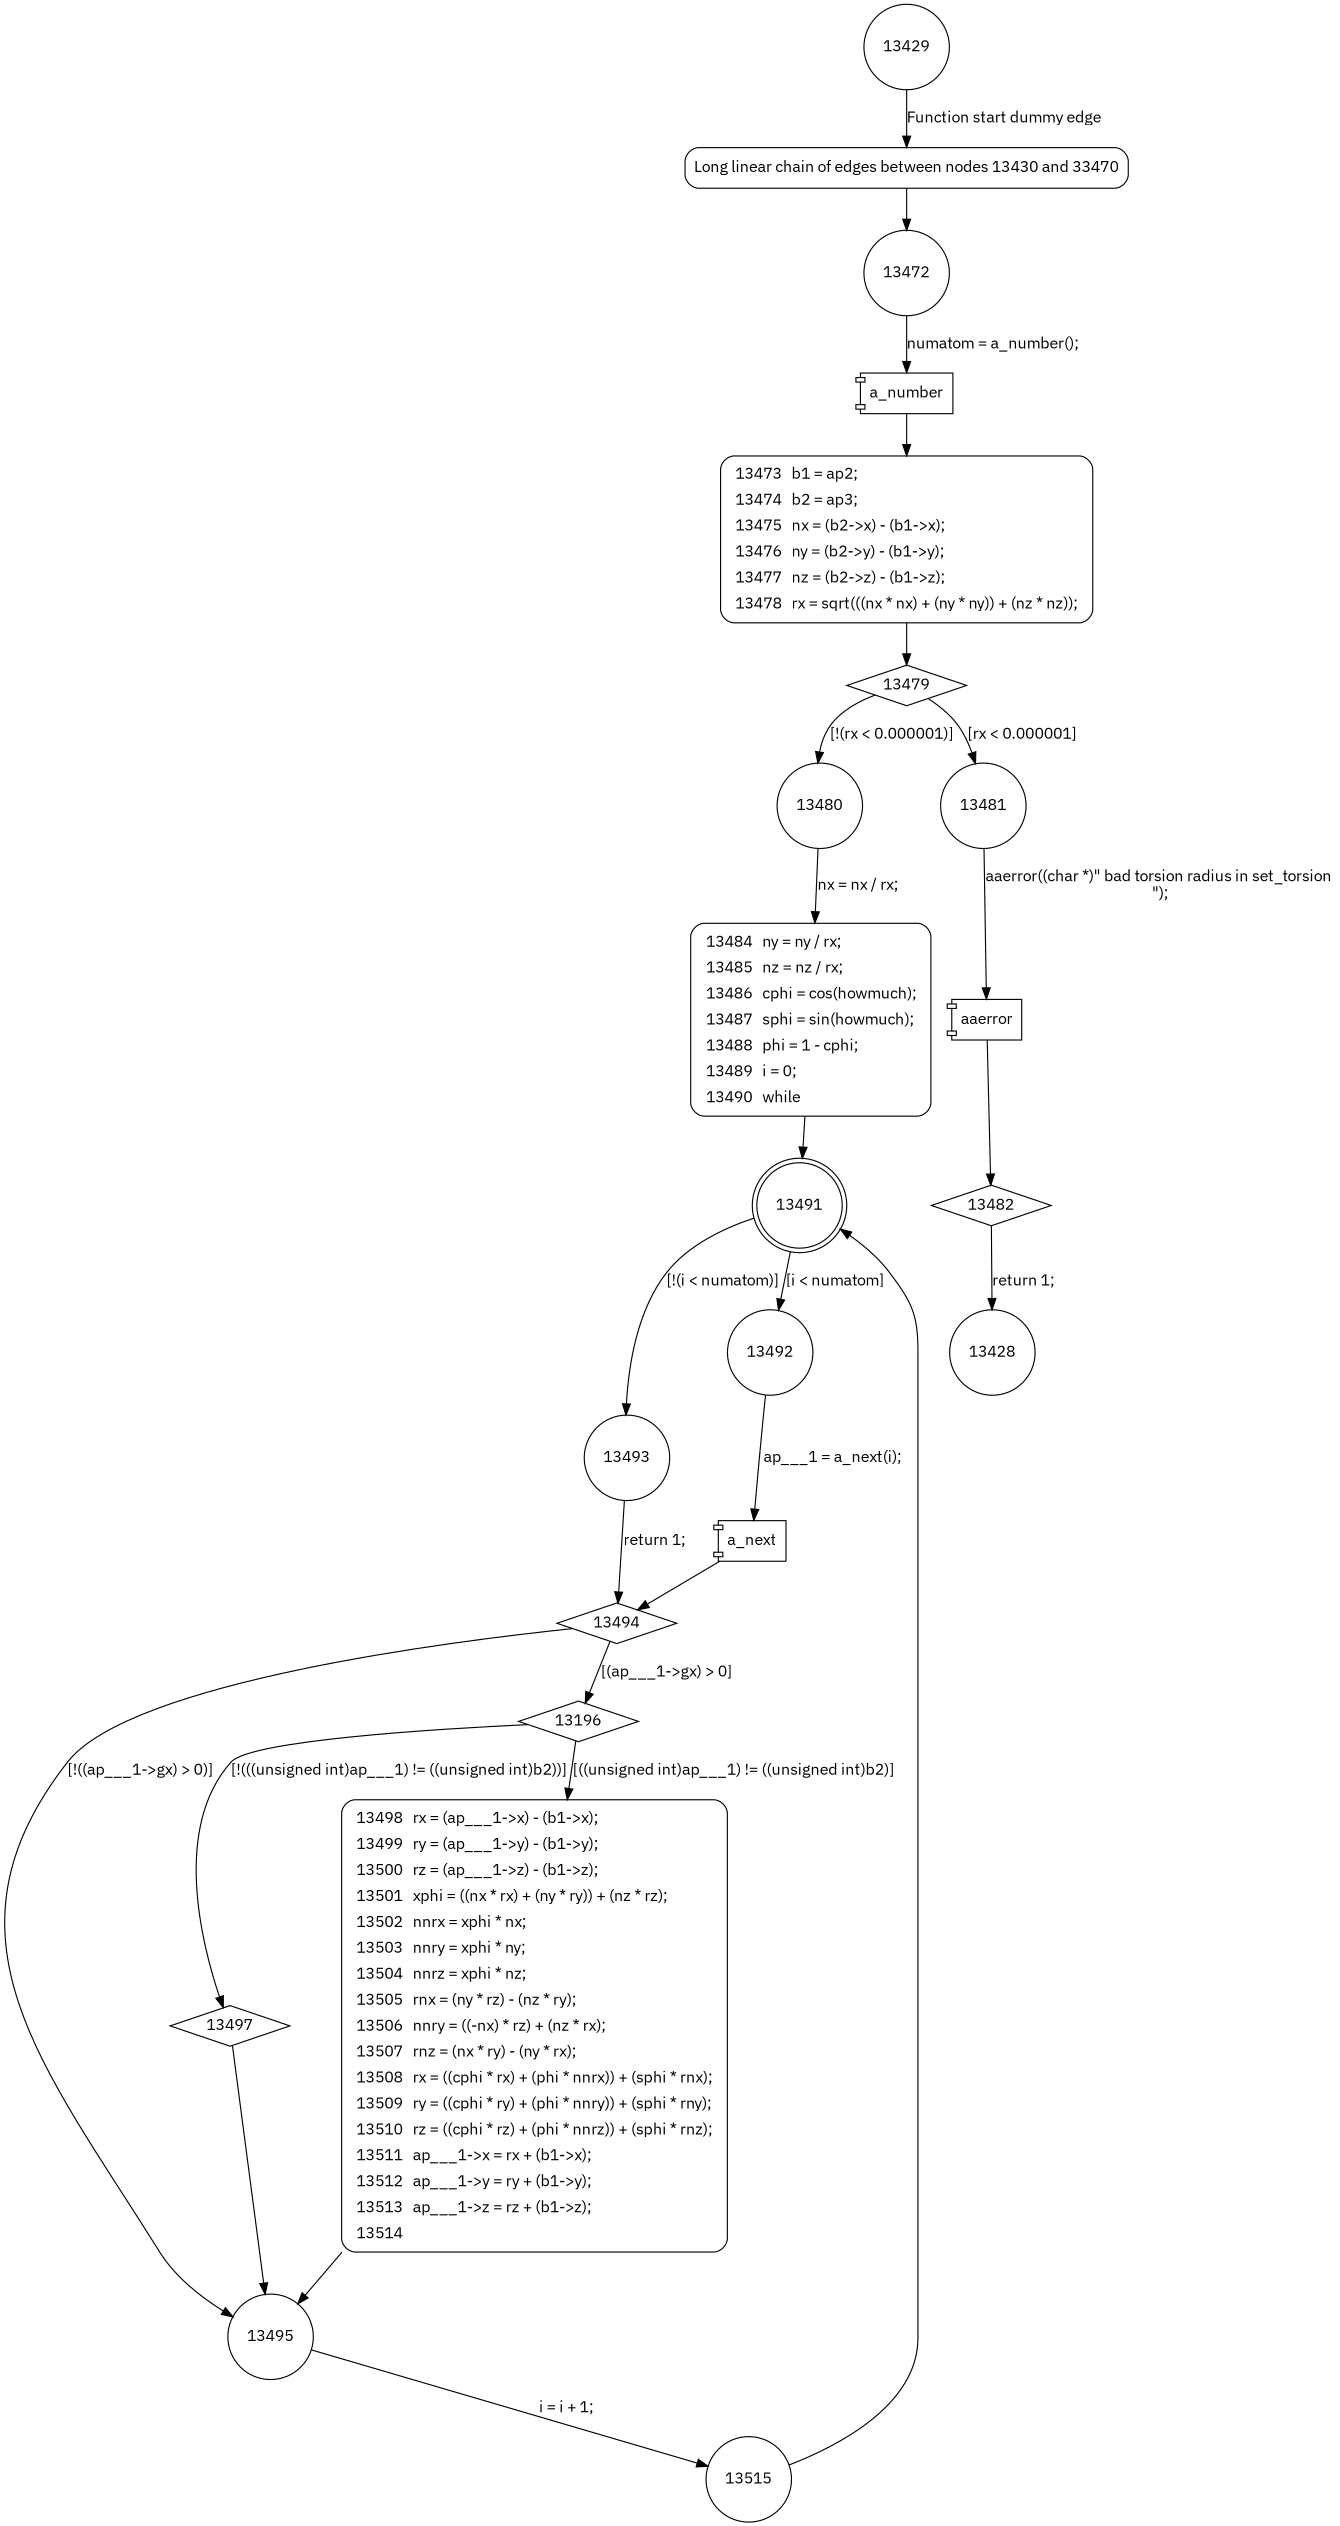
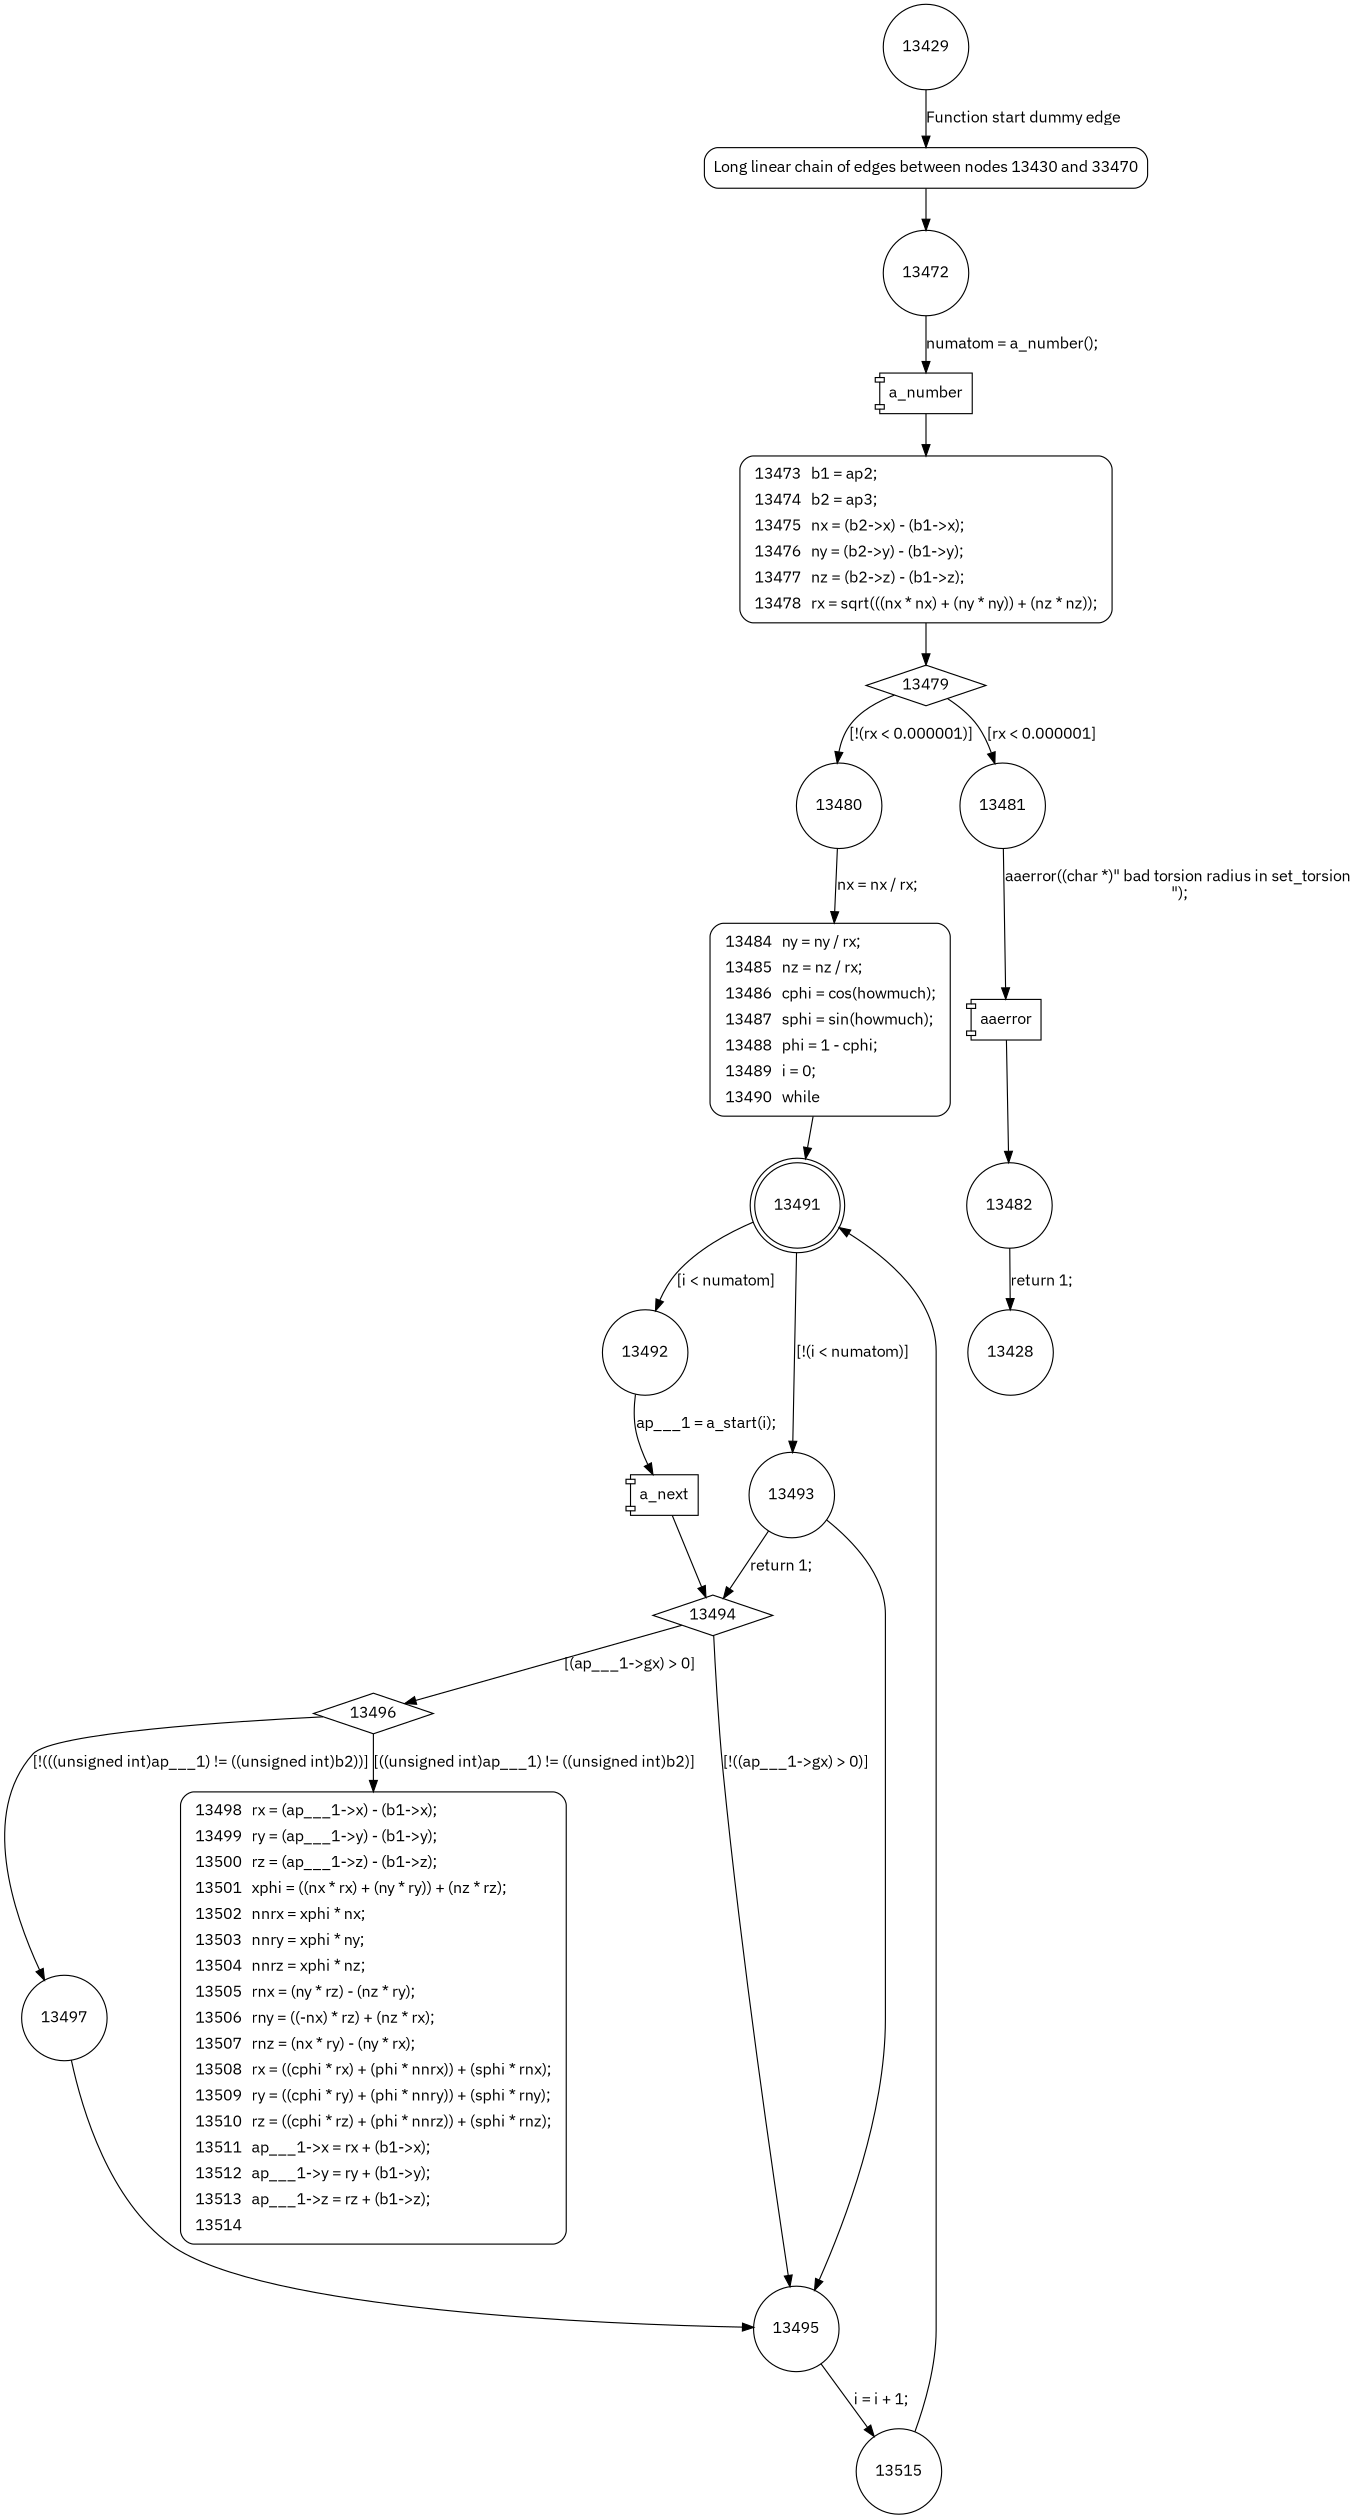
node "13482": shape diamond -> circle
edge "13492" -> "a_next": label "ap___1 = a_next(i);" -> "ap___1 = a_start(i);"
node "13196": label "13196" -> "13496"
node "13497": shape diamond -> circle
node "13498": text "nnry = ((-nx) * rz) + (nz * rx);" -> "rny = ((-nx) * rz) + (nz * rx);"
edge "13498" -> "13495": now "13493" -> "13495"
